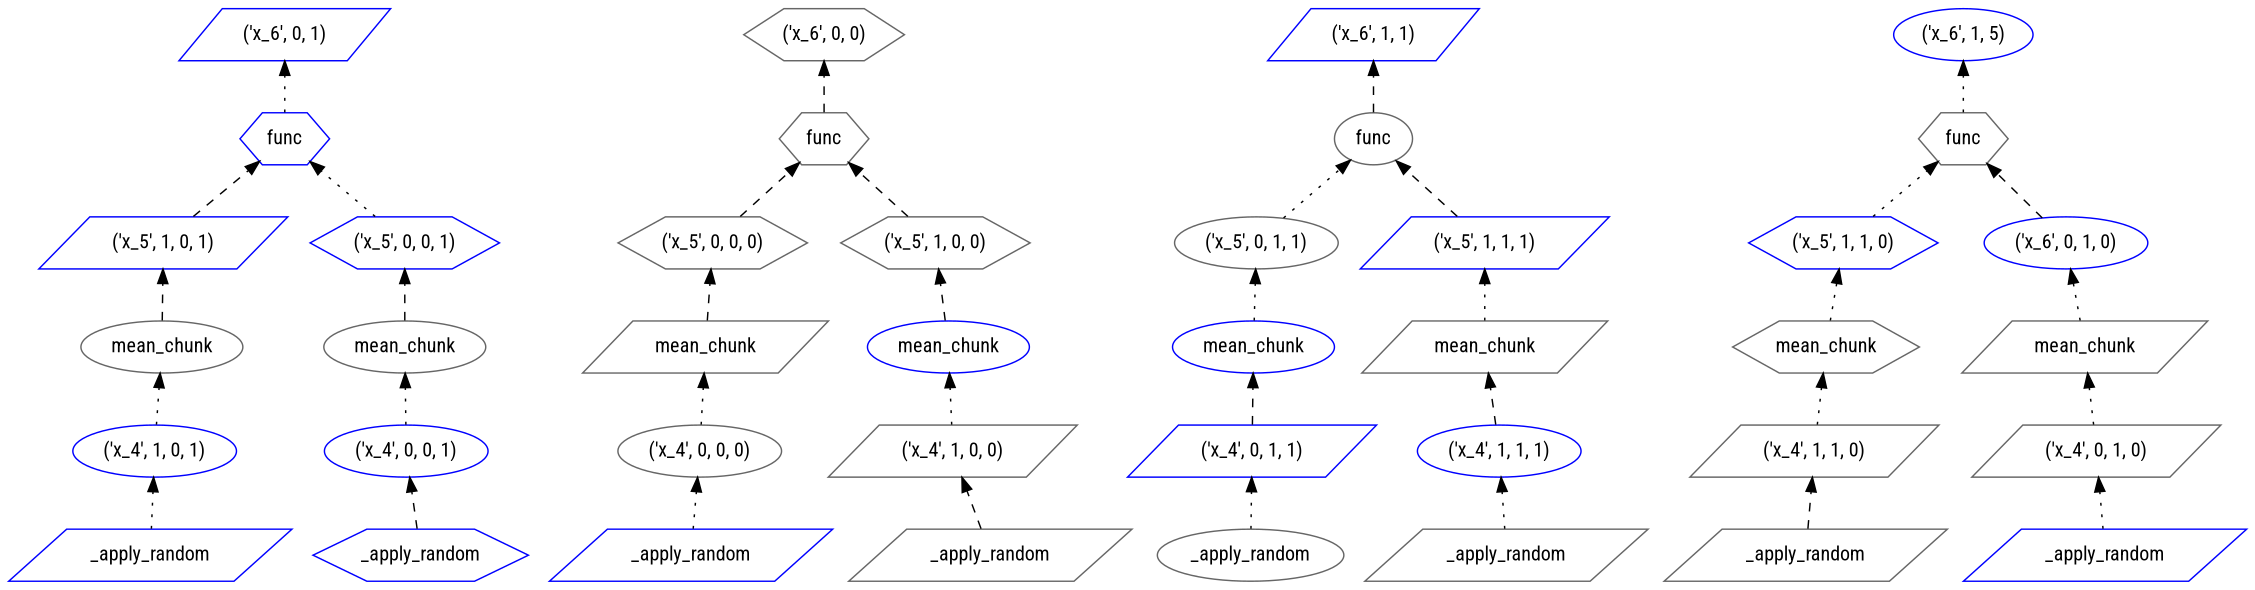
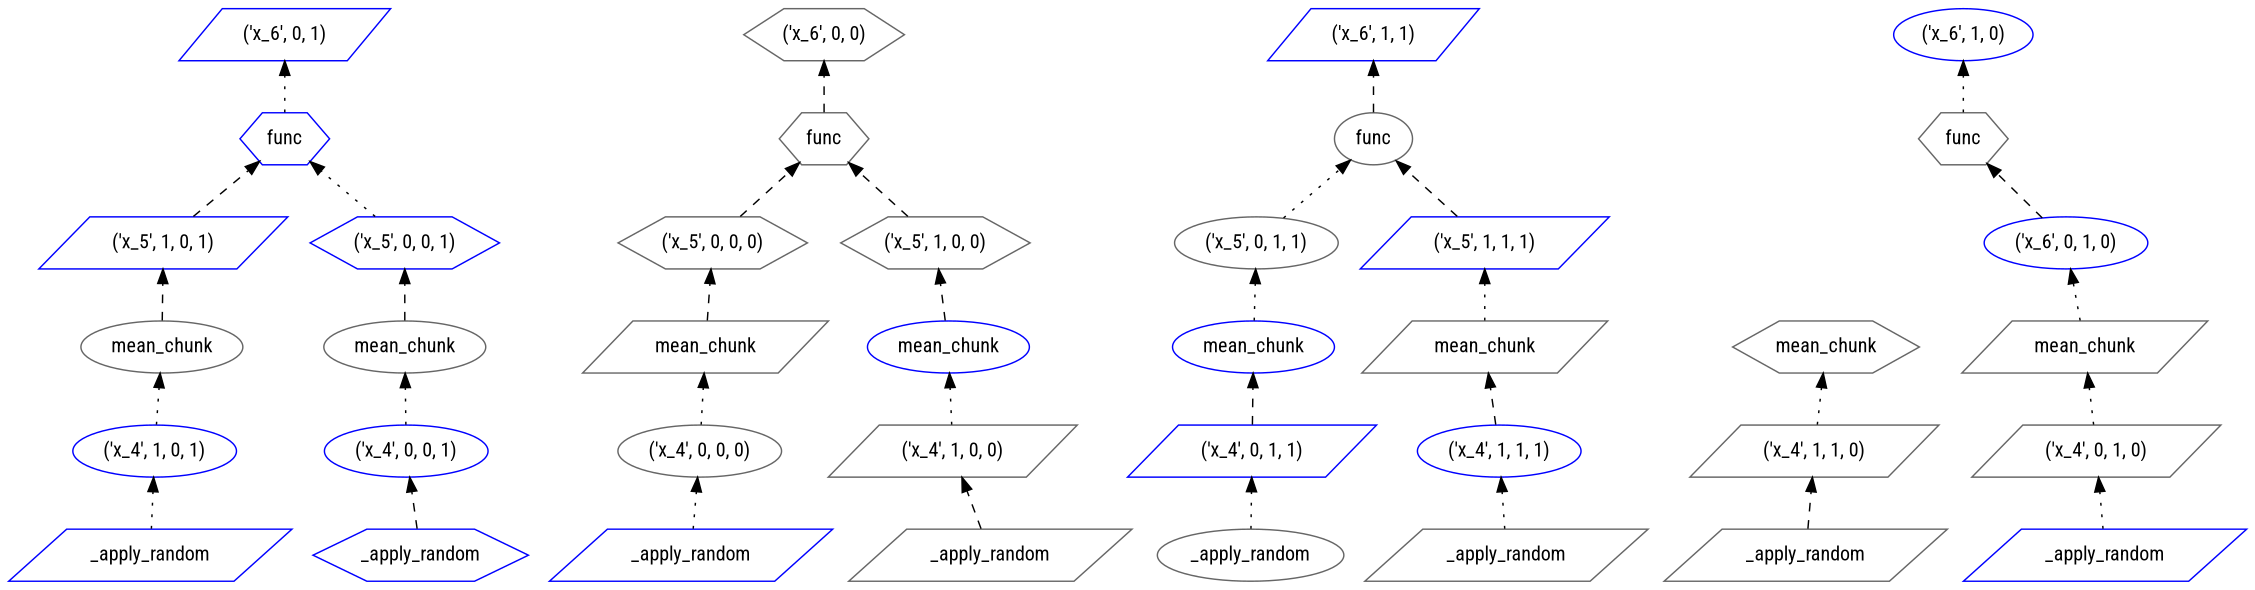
node "('x_6', 1, 5)": label "('x_6', 1, 5)" -> "('x_6', 1, 0)"
node "('x_5', 1, 1, 0)": removed
